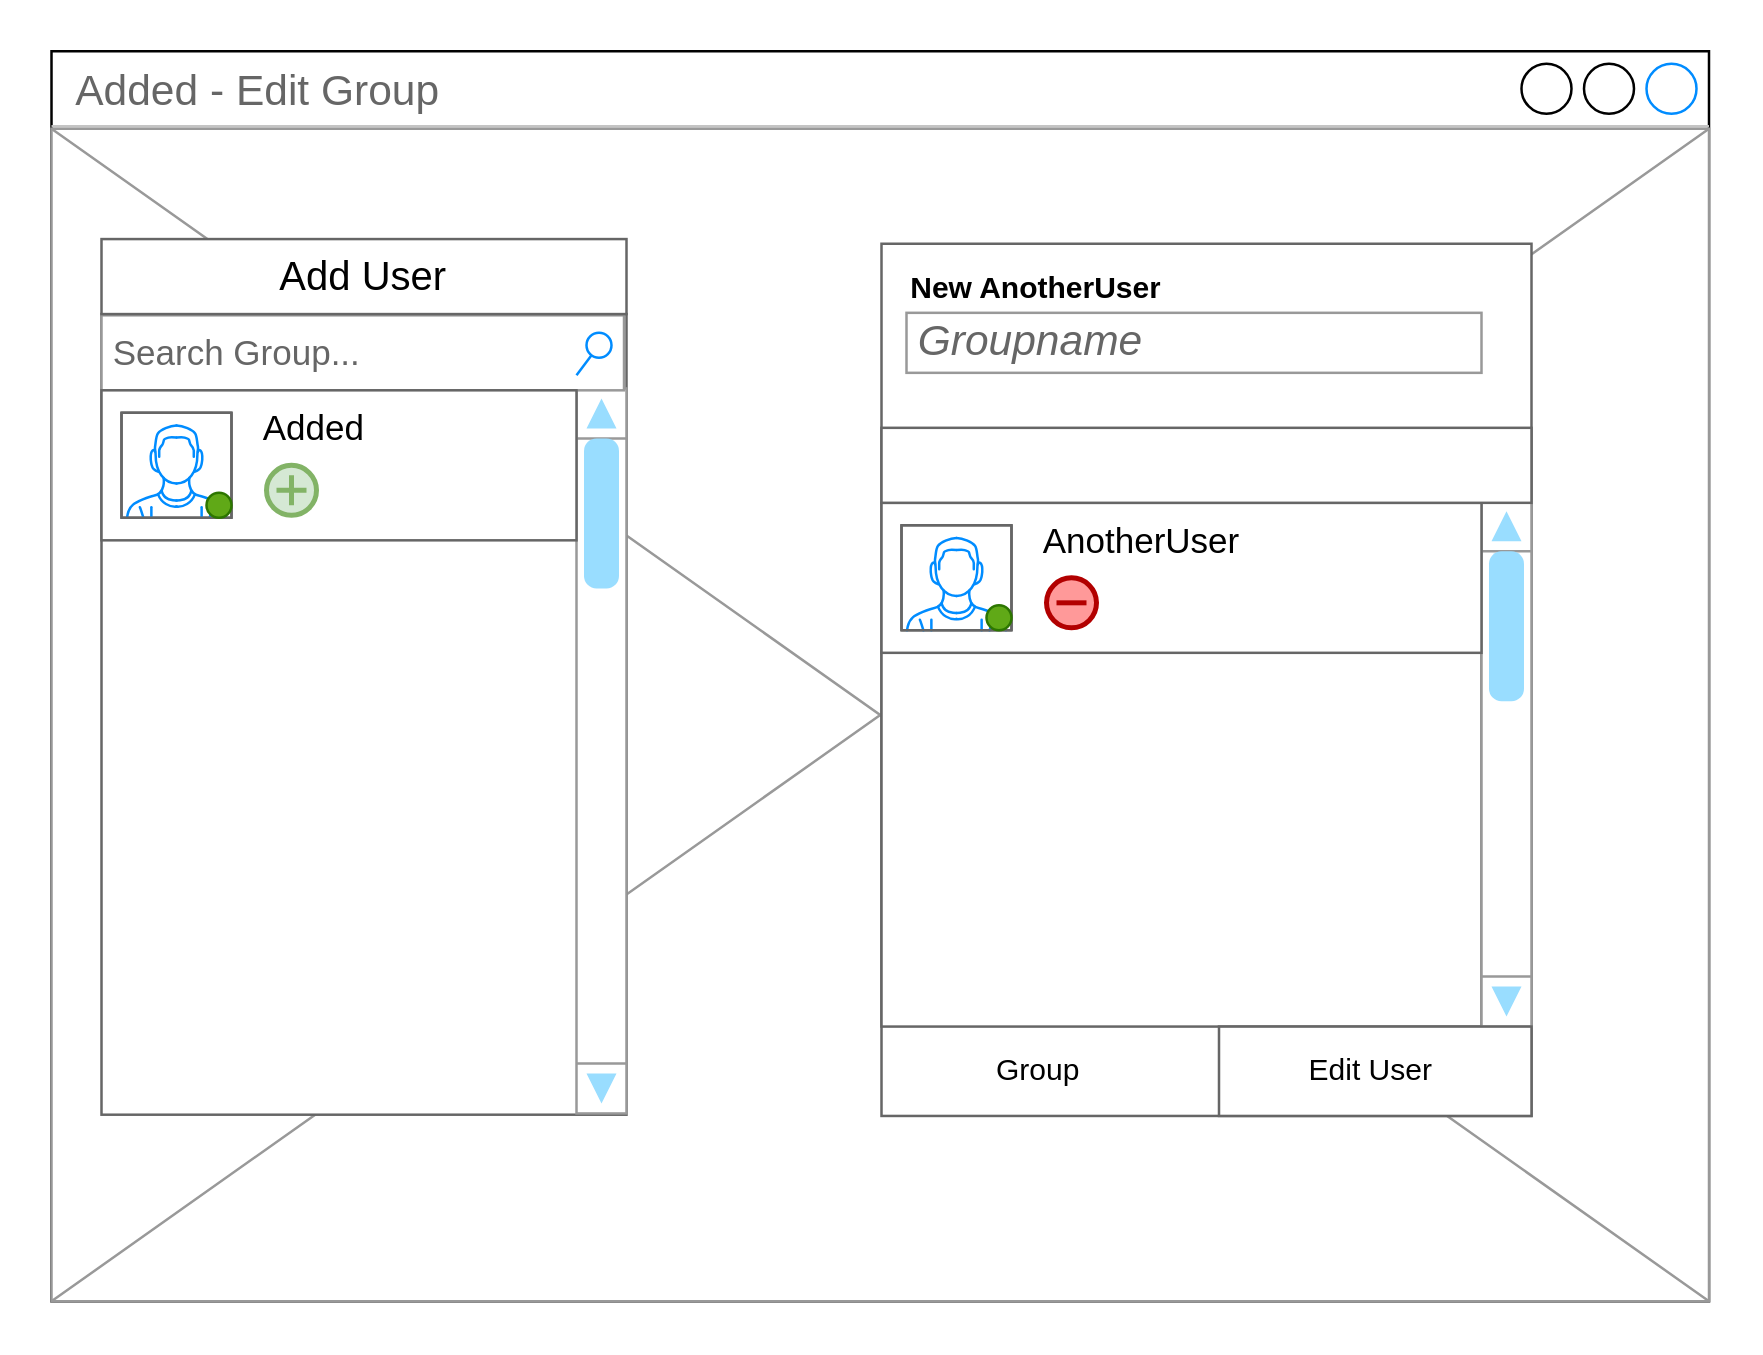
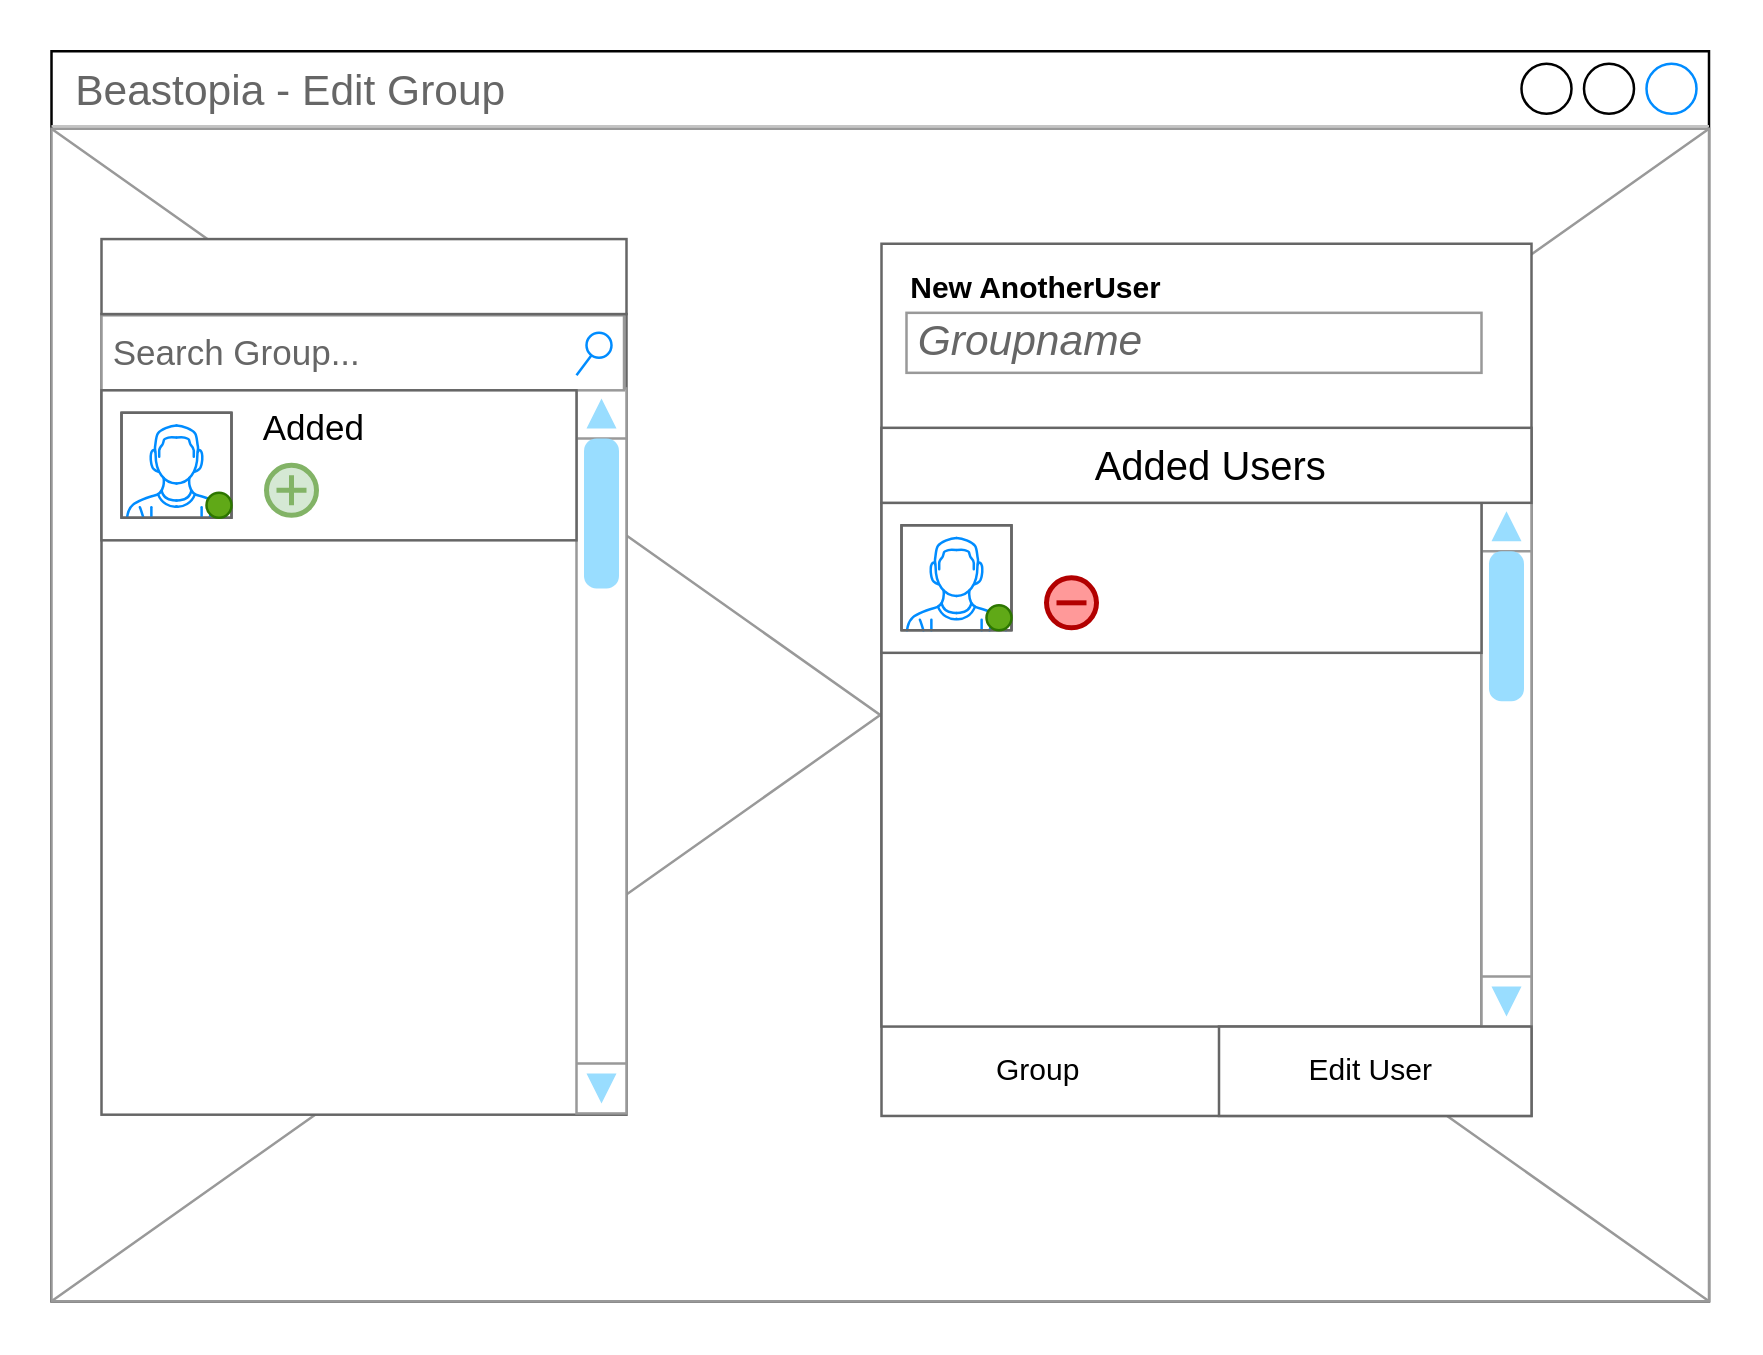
node "Added - Edit Group": label "Added - Edit Group" -> "Beastopia - Edit Group"
node "Add User": removed
node "Added Users": added
node "AnotherUser": removed
